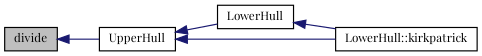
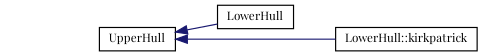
edge "LowerHull::kirkpatrick" -> "LowerHull": removed
node "divide": removed
